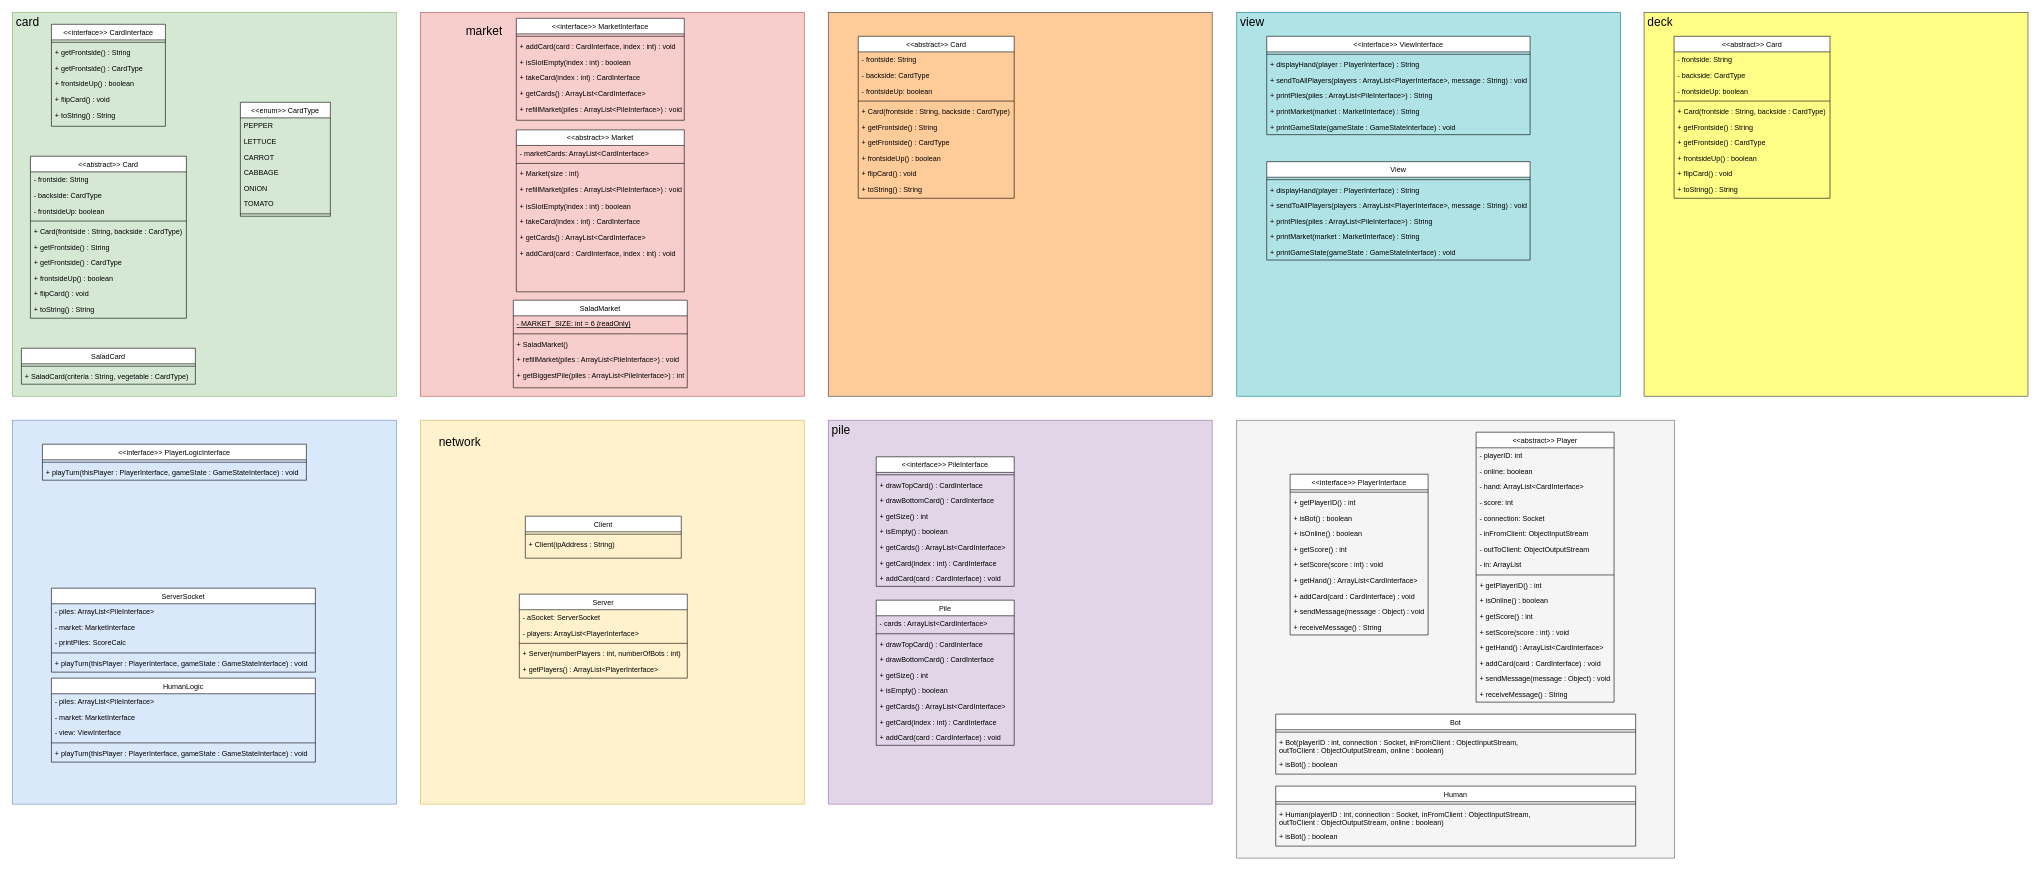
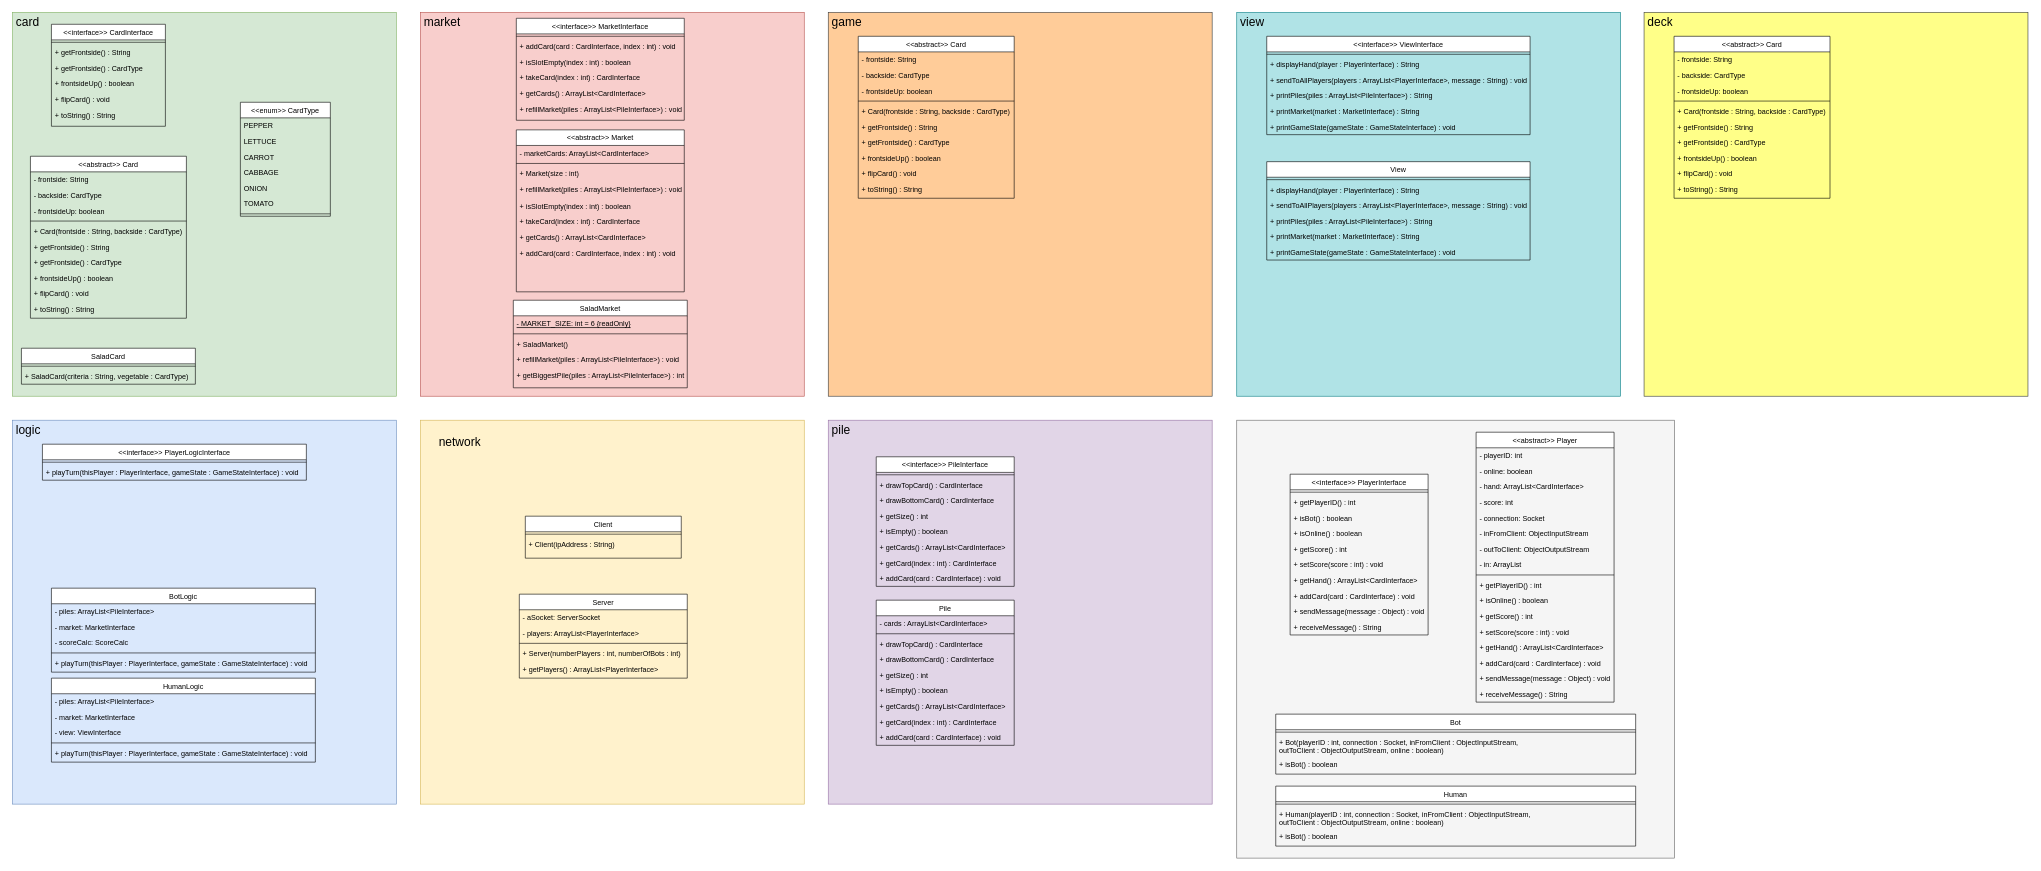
node "game": added
node "market": moved (486, 30) -> (444, 21)
node "logic": added
node "ServerSocket": label "ServerSocket" -> "BotLogic"
node "- printPiles: ScoreCalc": label "- printPiles: ScoreCalc" -> "- scoreCalc: ScoreCalc"
